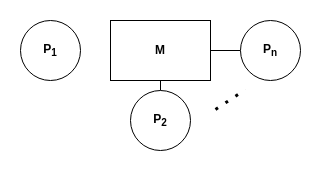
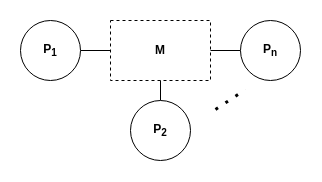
edge "P1" -- "M": added
node "M": style solid -> dashed
node "P2": moved (161, 121) -> (161, 131)
